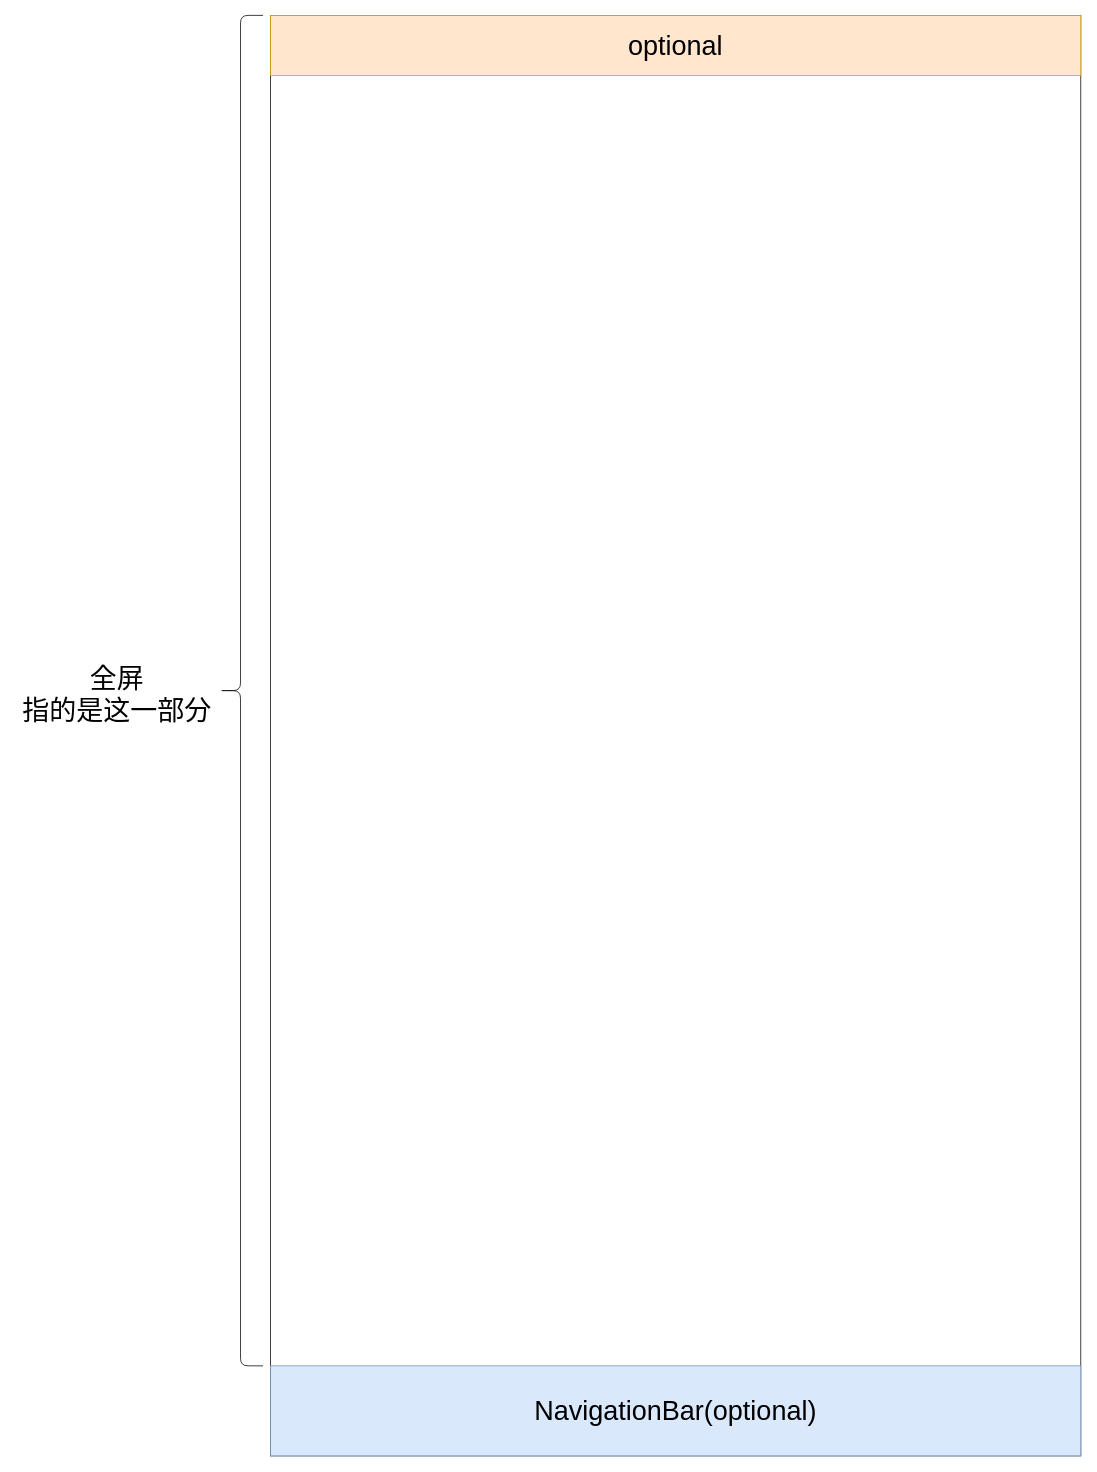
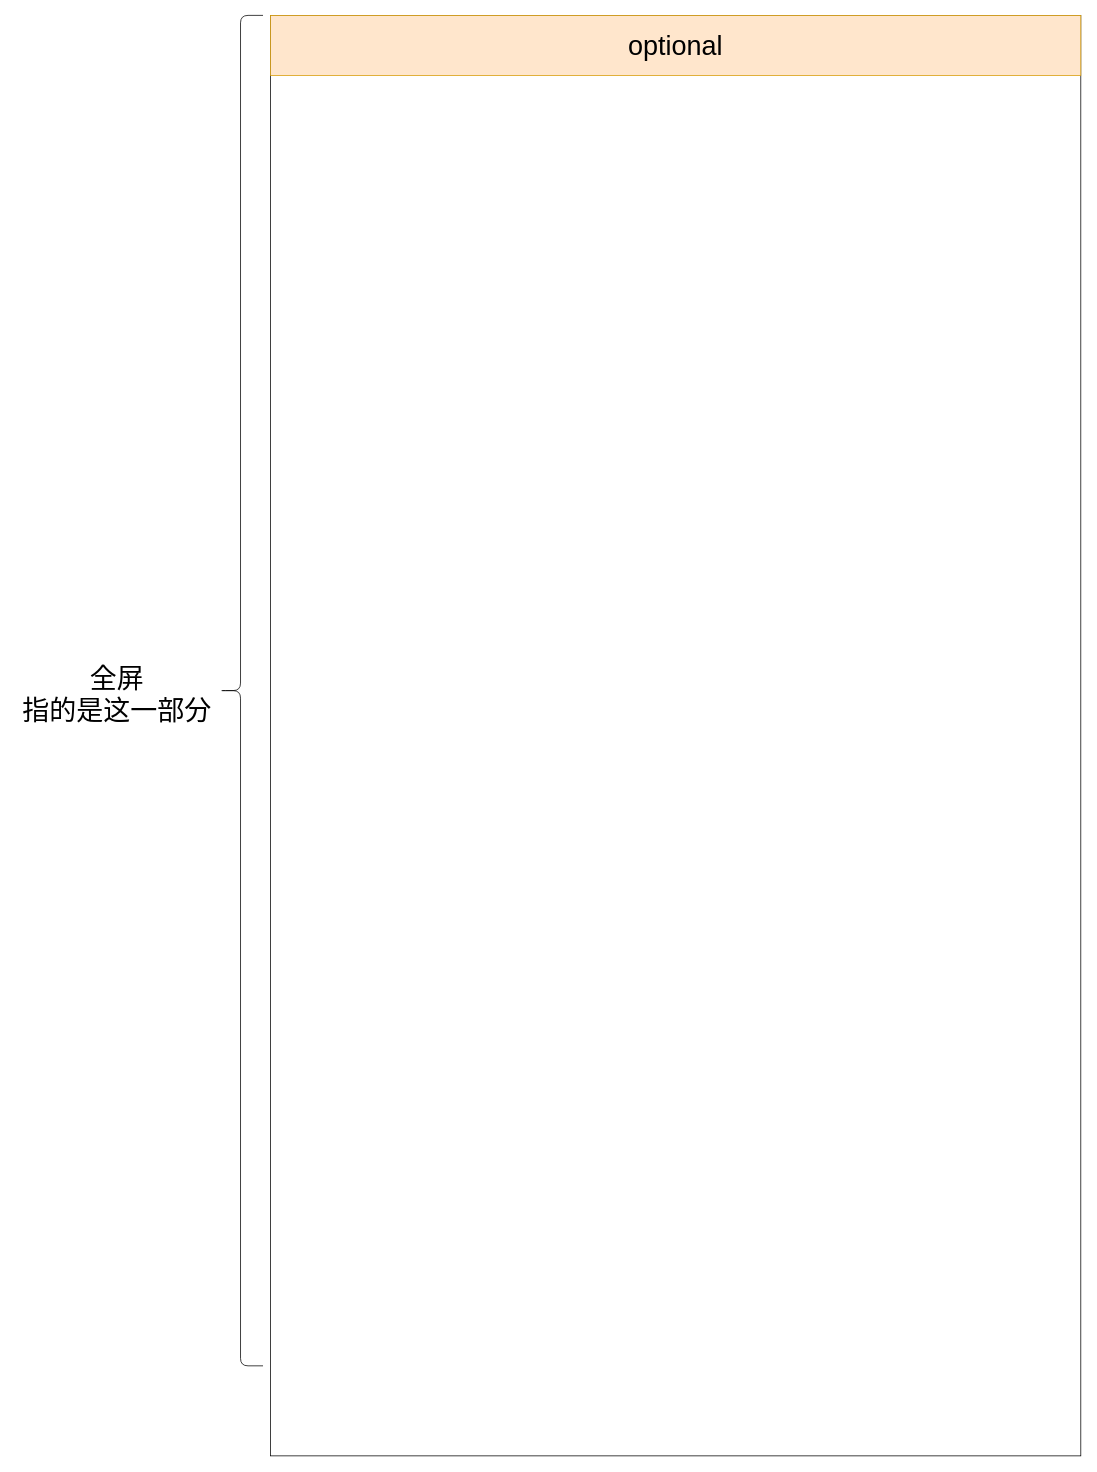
node "NavigationBar(optional)": removed
